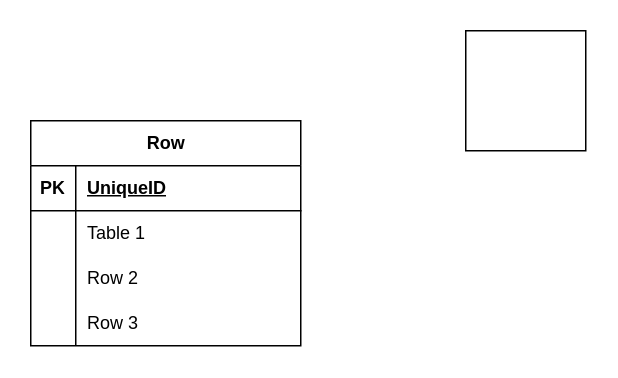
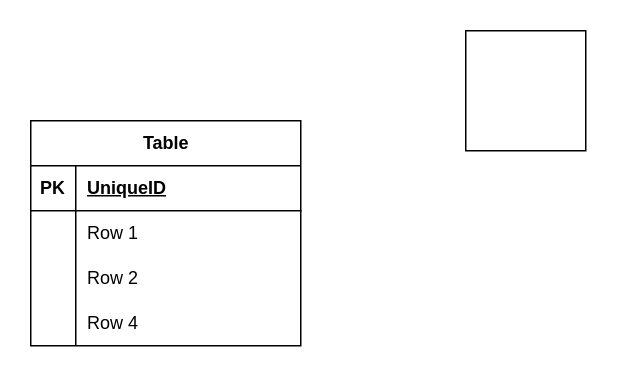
node "Row": label "Row" -> "Table"
node "Table 1": label "Table 1" -> "Row 1"
node "Row 3": label "Row 3" -> "Row 4"
